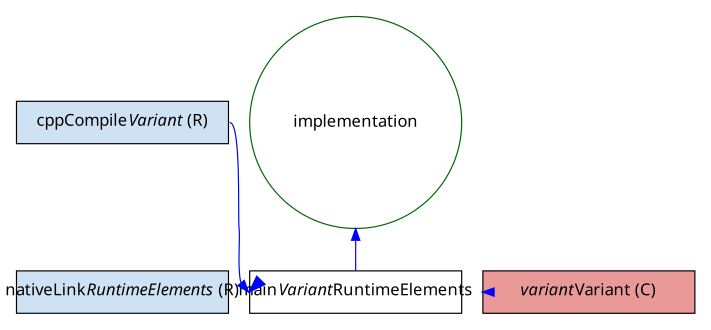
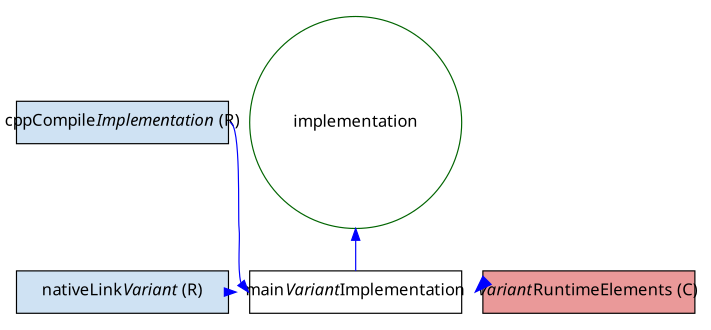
node "cppCompile": text "Variant" -> "Implementation"
node "nativeLink": text "RuntimeElements" -> "Variant"
node "main": text "RuntimeElements" -> "Implementation"
node "variant": text "Variant (C)" -> "RuntimeElements (C)"
